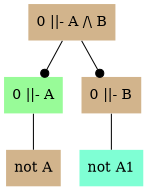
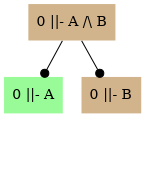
node "not A": removed
node "not A1": removed
